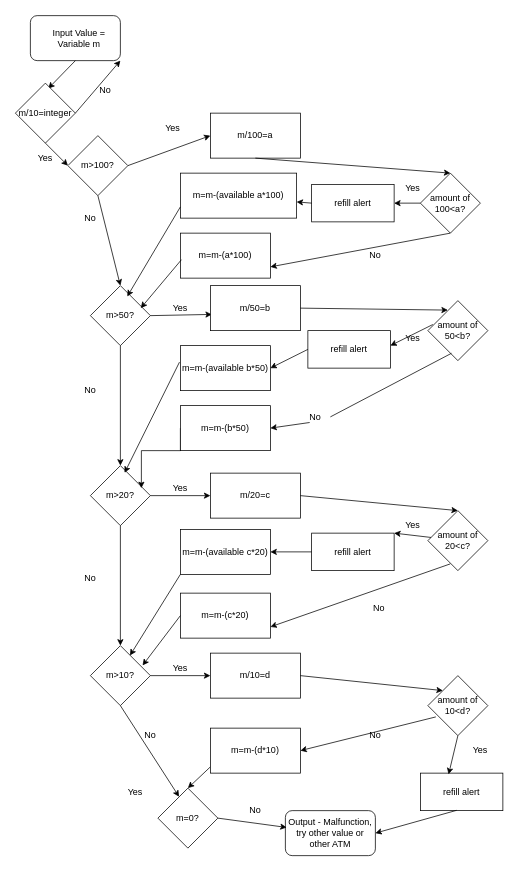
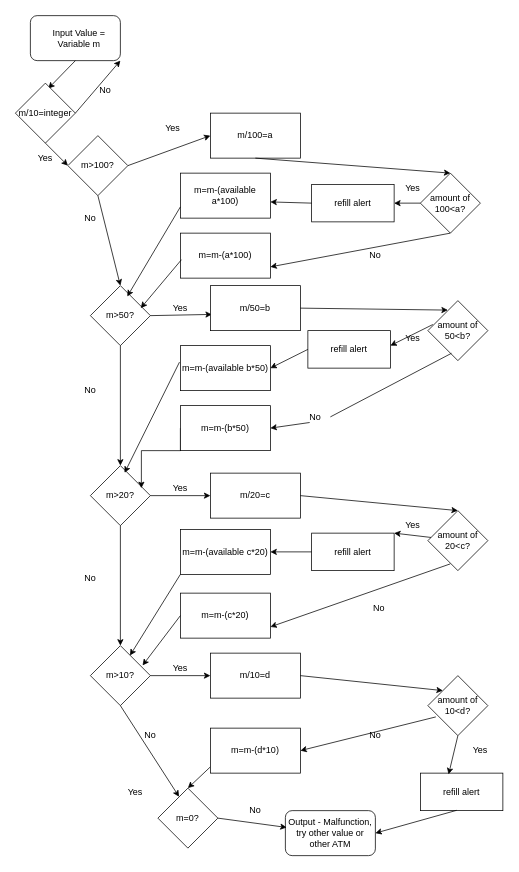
node "m=m-(available a*100)": size 116x45 -> 90x45
